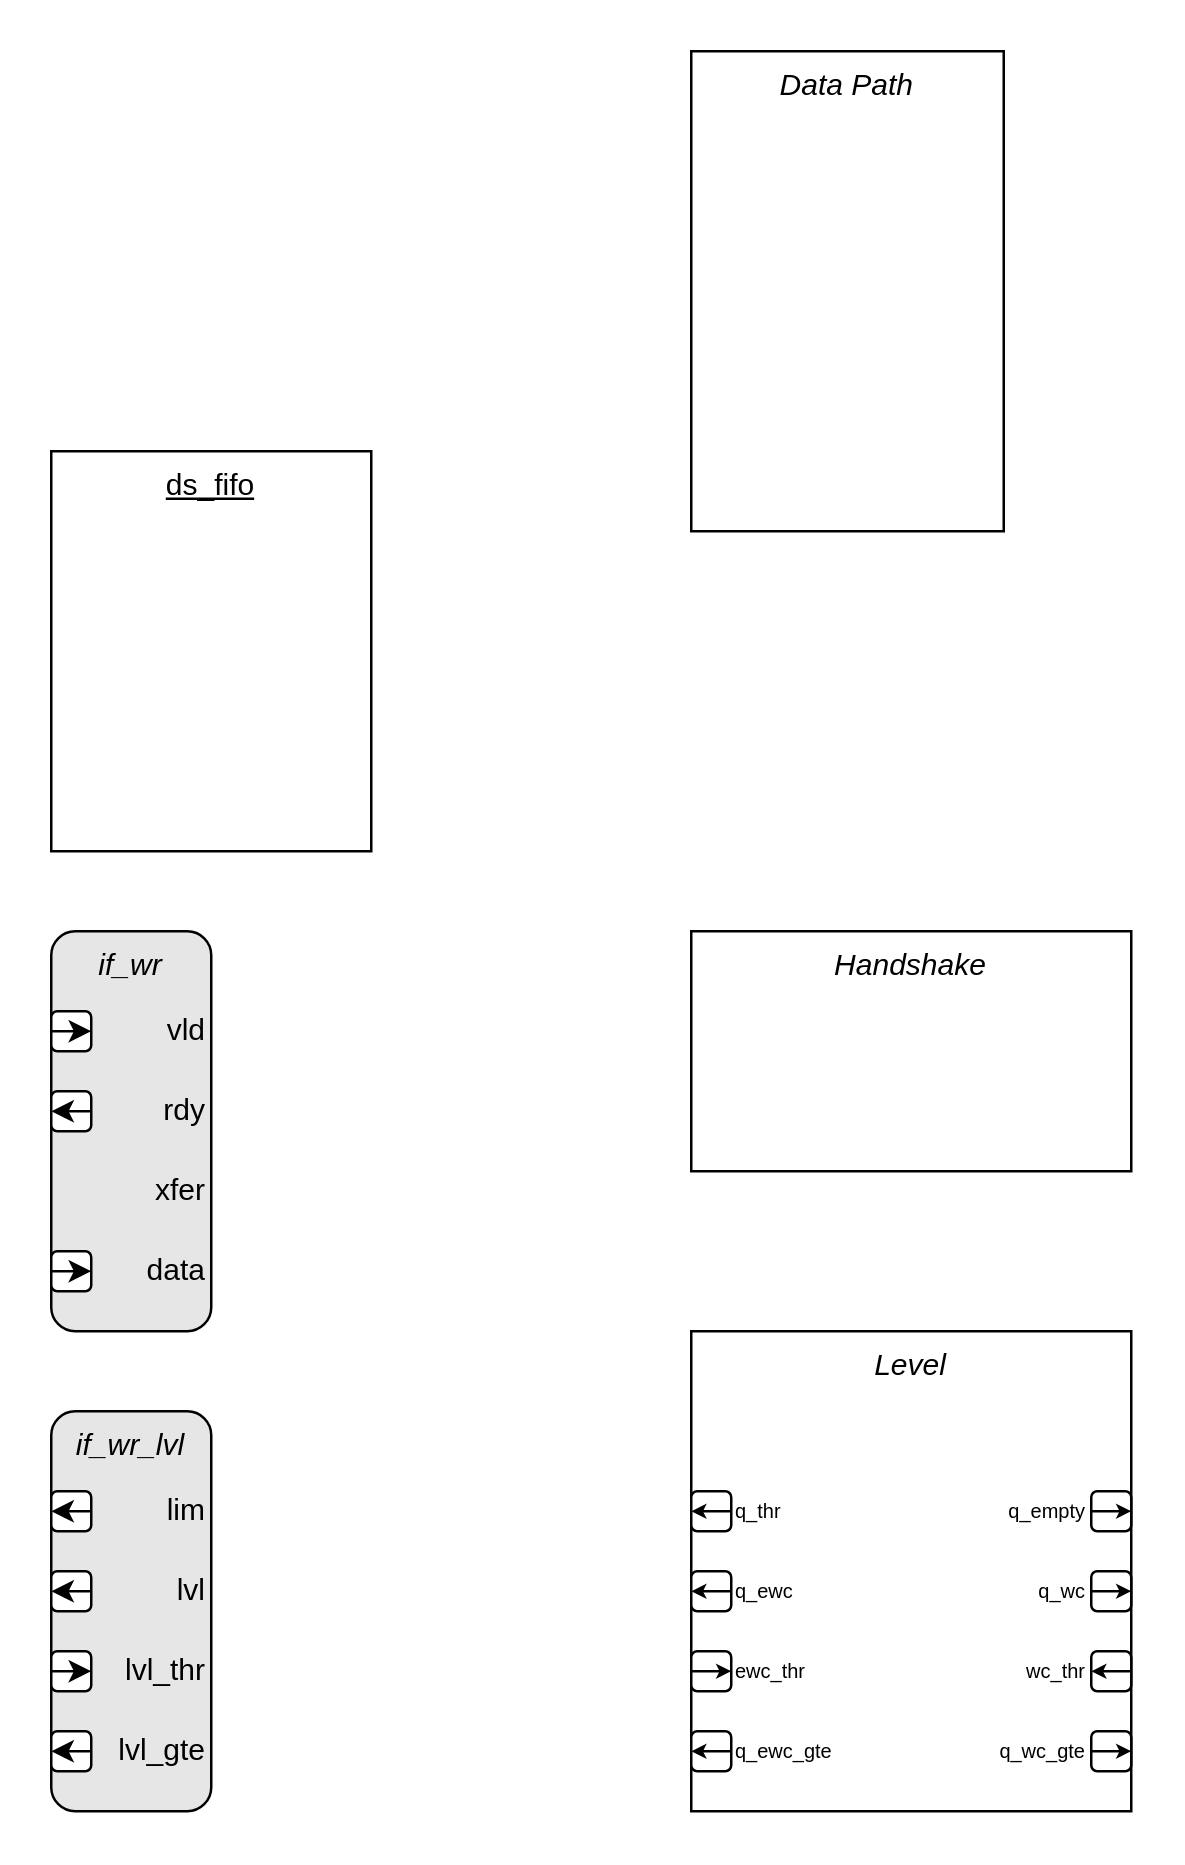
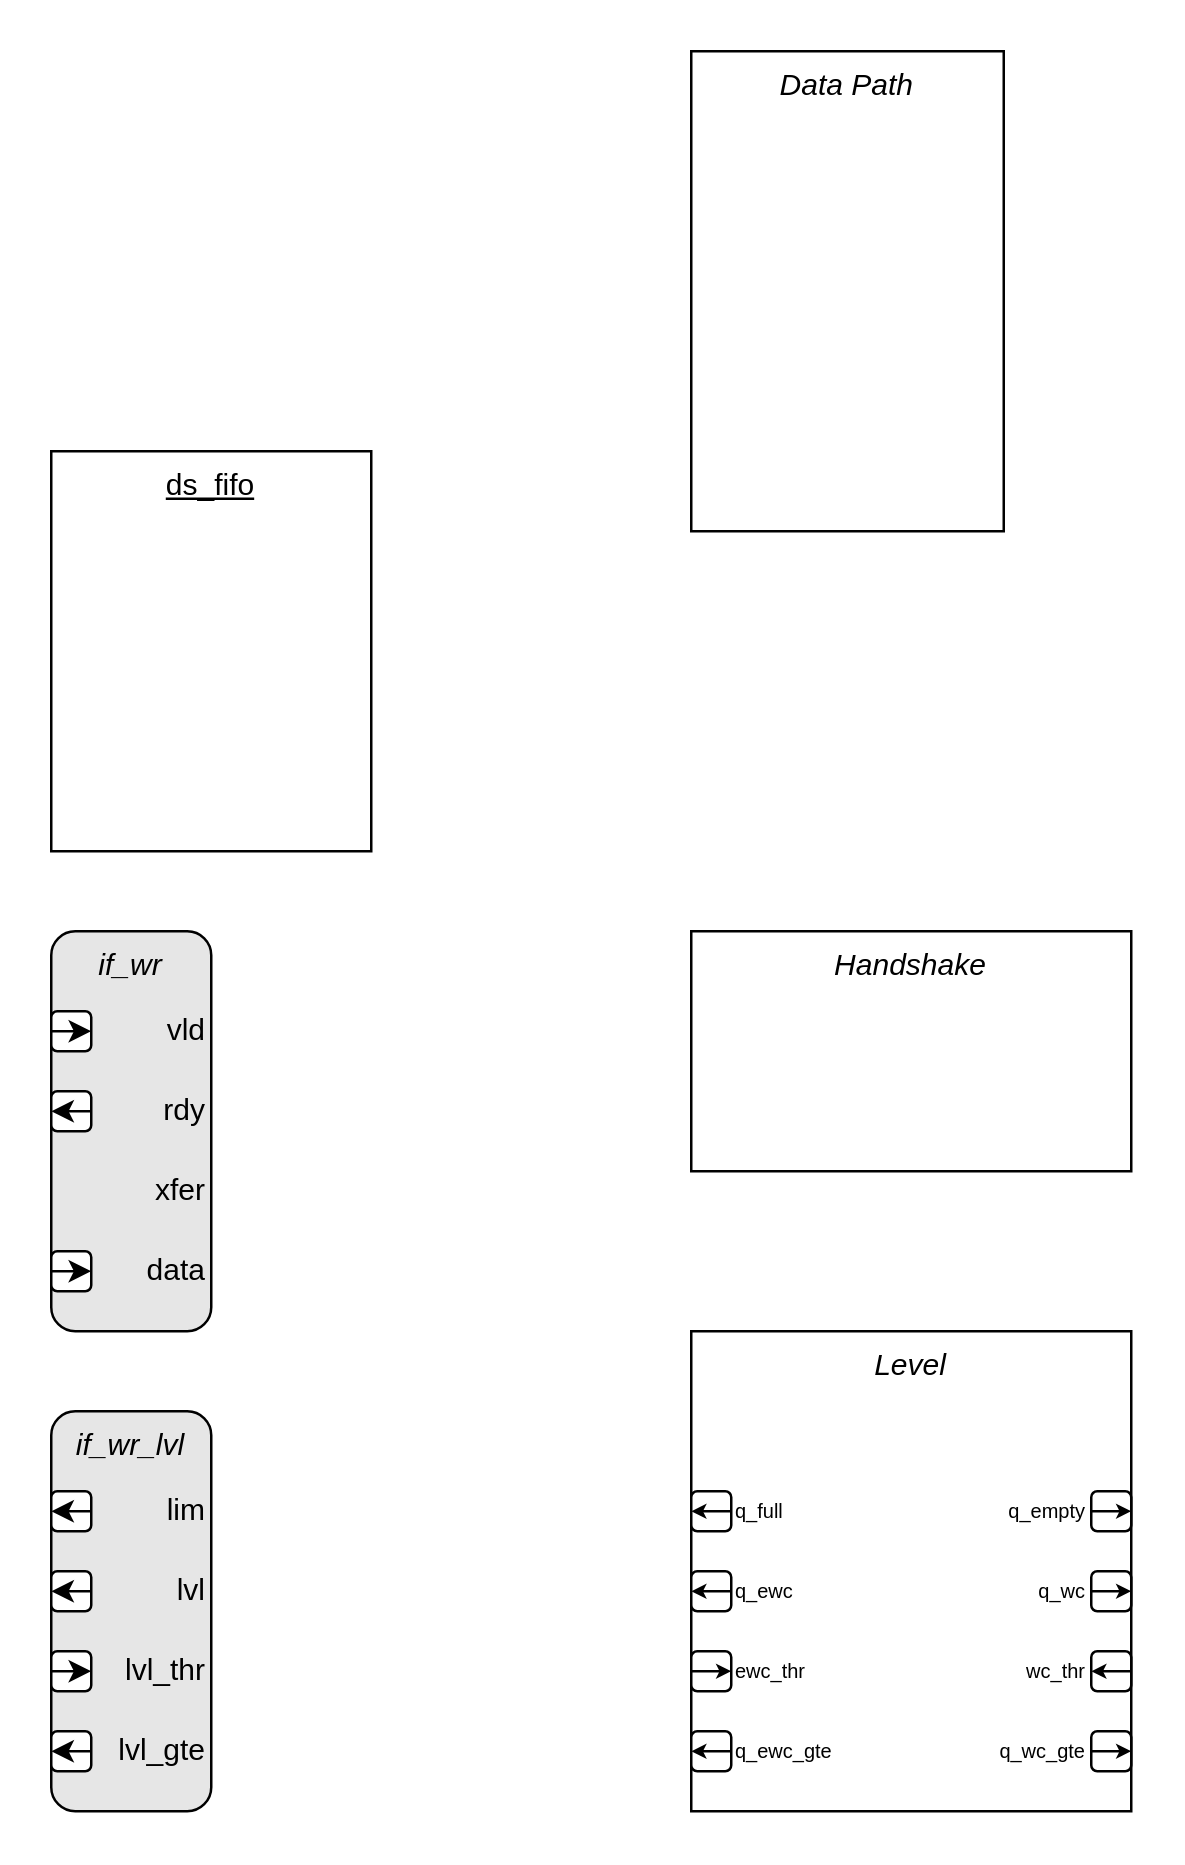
node "q_thr": label "q_thr" -> "q_full"
